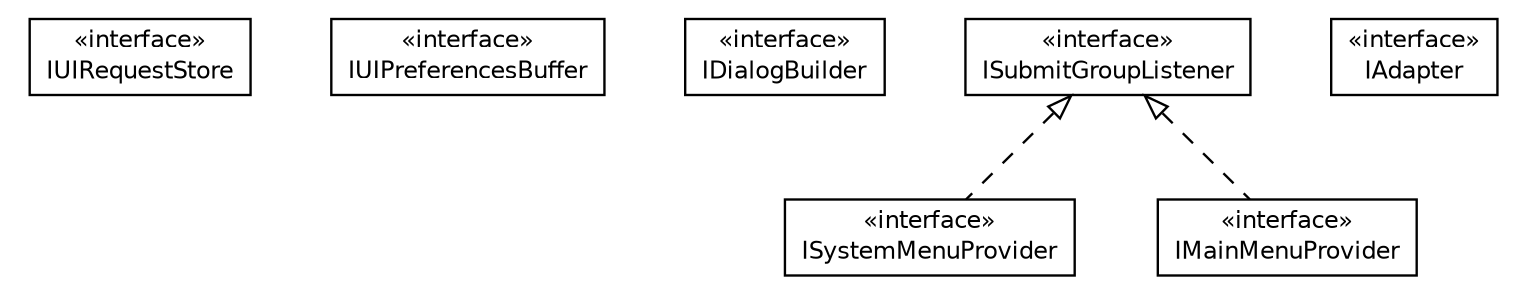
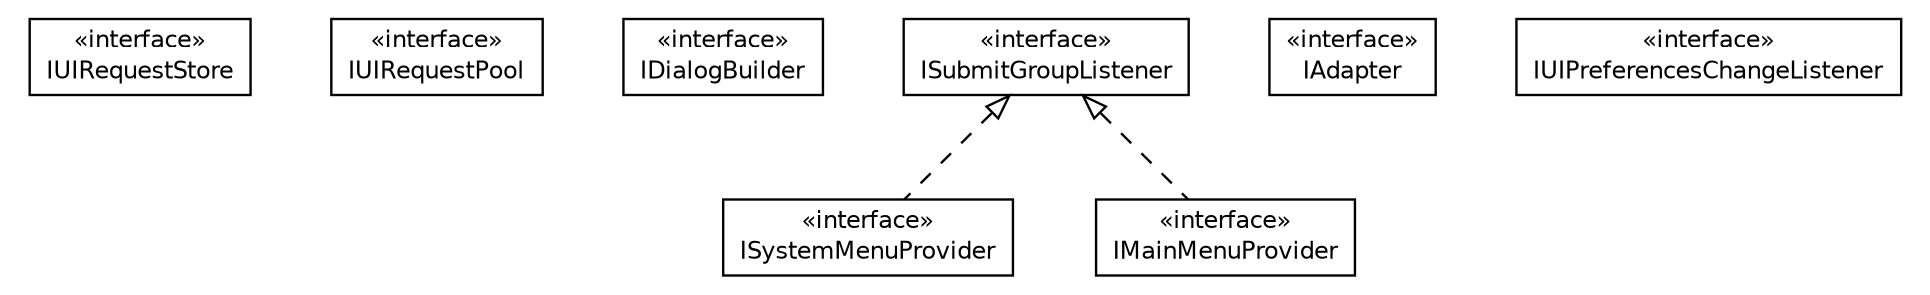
node "IUIRequestPool": added
node "IUIPreferencesBuffer": removed
node "IUIPreferencesChangeListener": added
